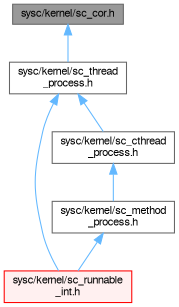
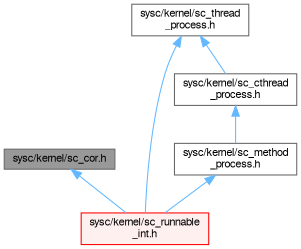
edge "sysc/kernel/sc_thread _process.h" -> "sysc/kernel/sc_cor.h": now "sysc/kernel/sc_runnable _int.h" -> "sysc/kernel/sc_cor.h"
